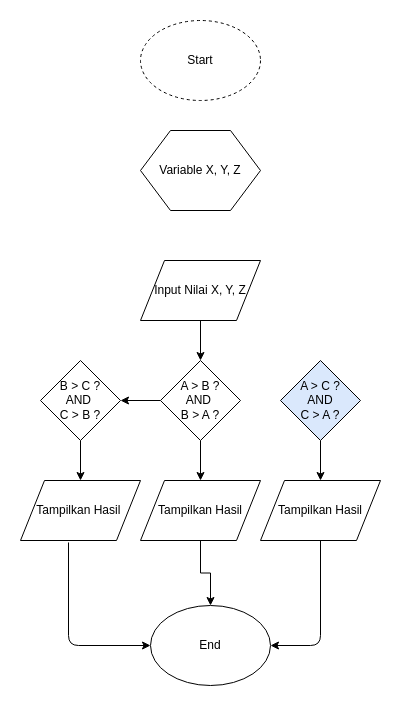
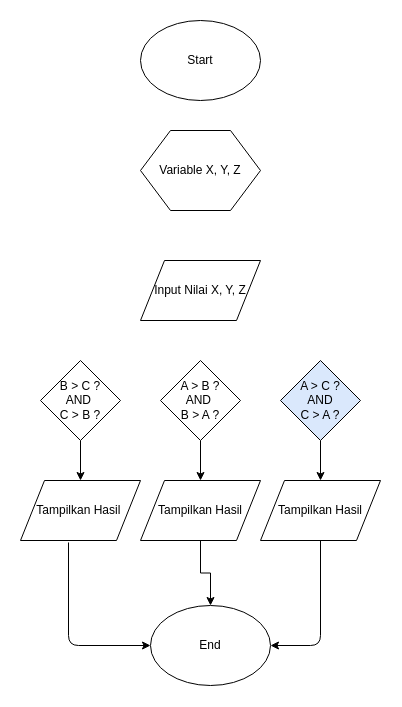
node "Start": style dashed -> solid
edge "Input Nilai X, Y, Z" -> "A > B ? AND B > A ?": removed
edge "A > B ? AND B > A ?" -> "B > C ? AND C > B ?": removed
